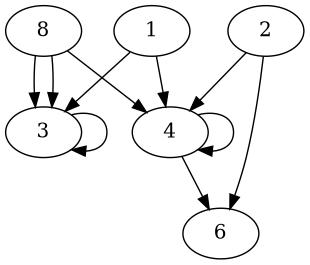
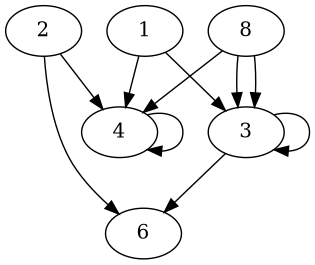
edge "4" -> "6": now "3" -> "6"
